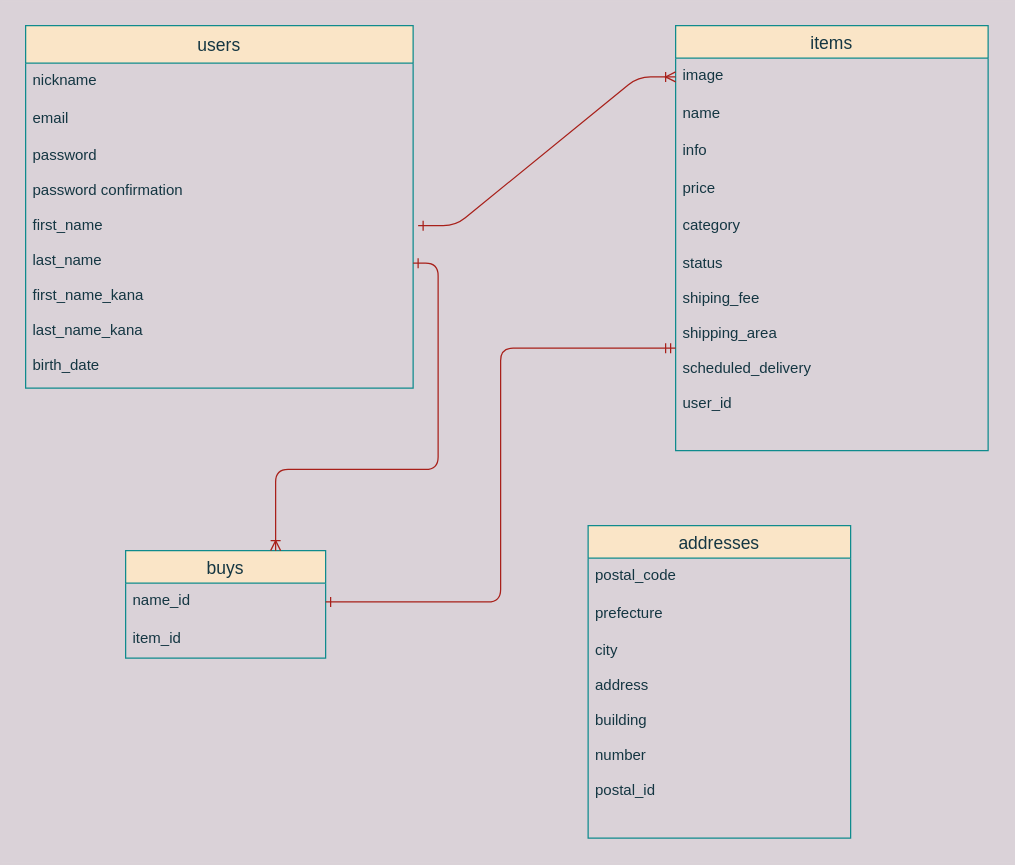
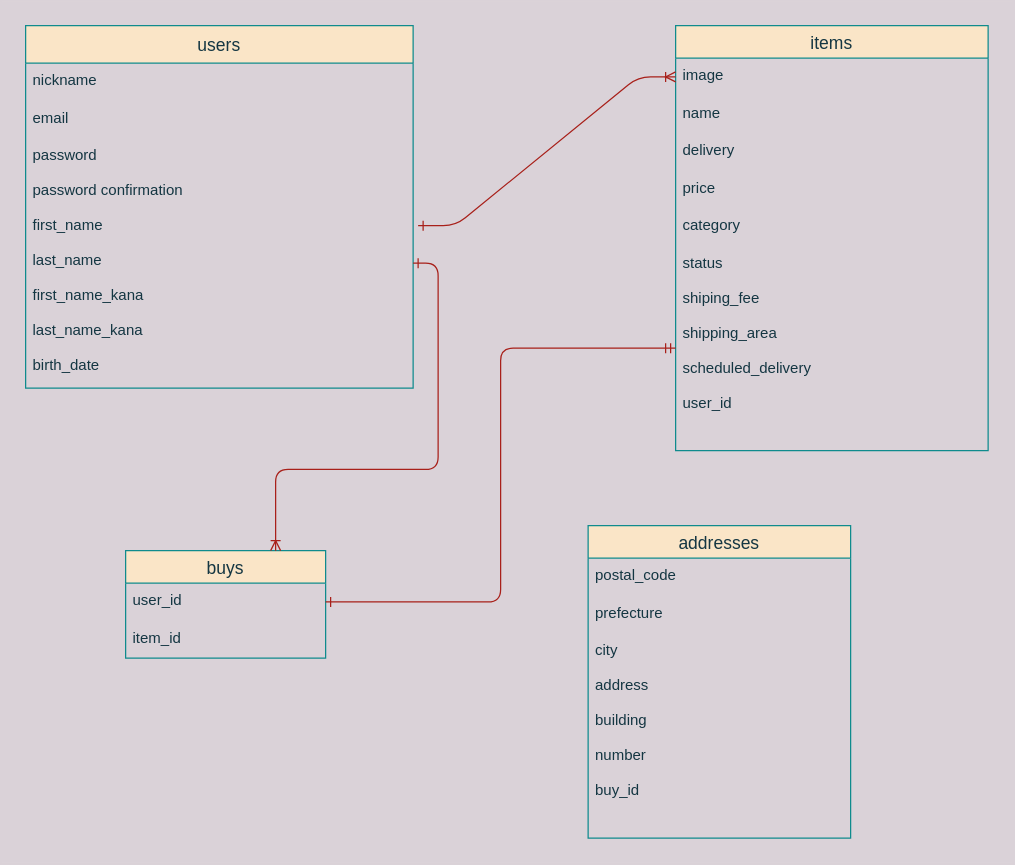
node "info": label "info" -> "delivery"
node "name_id": label "name_id" -> "user_id"
node "city address building number postal_id": label "city address building number postal_id" -> "city address building number buy_id"
